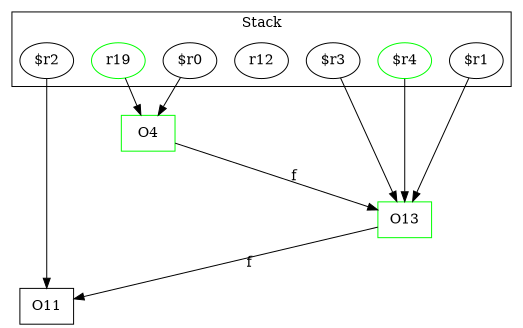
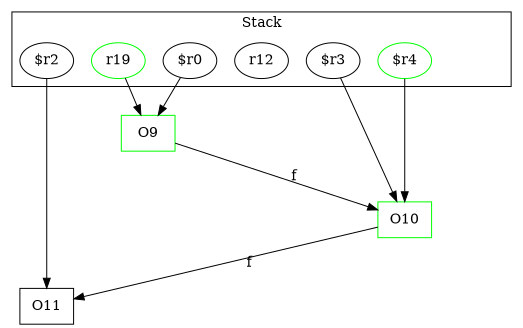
node "$r1": removed
node "O4": label "O4" -> "O9"
node "O13": label "O13" -> "O10"
